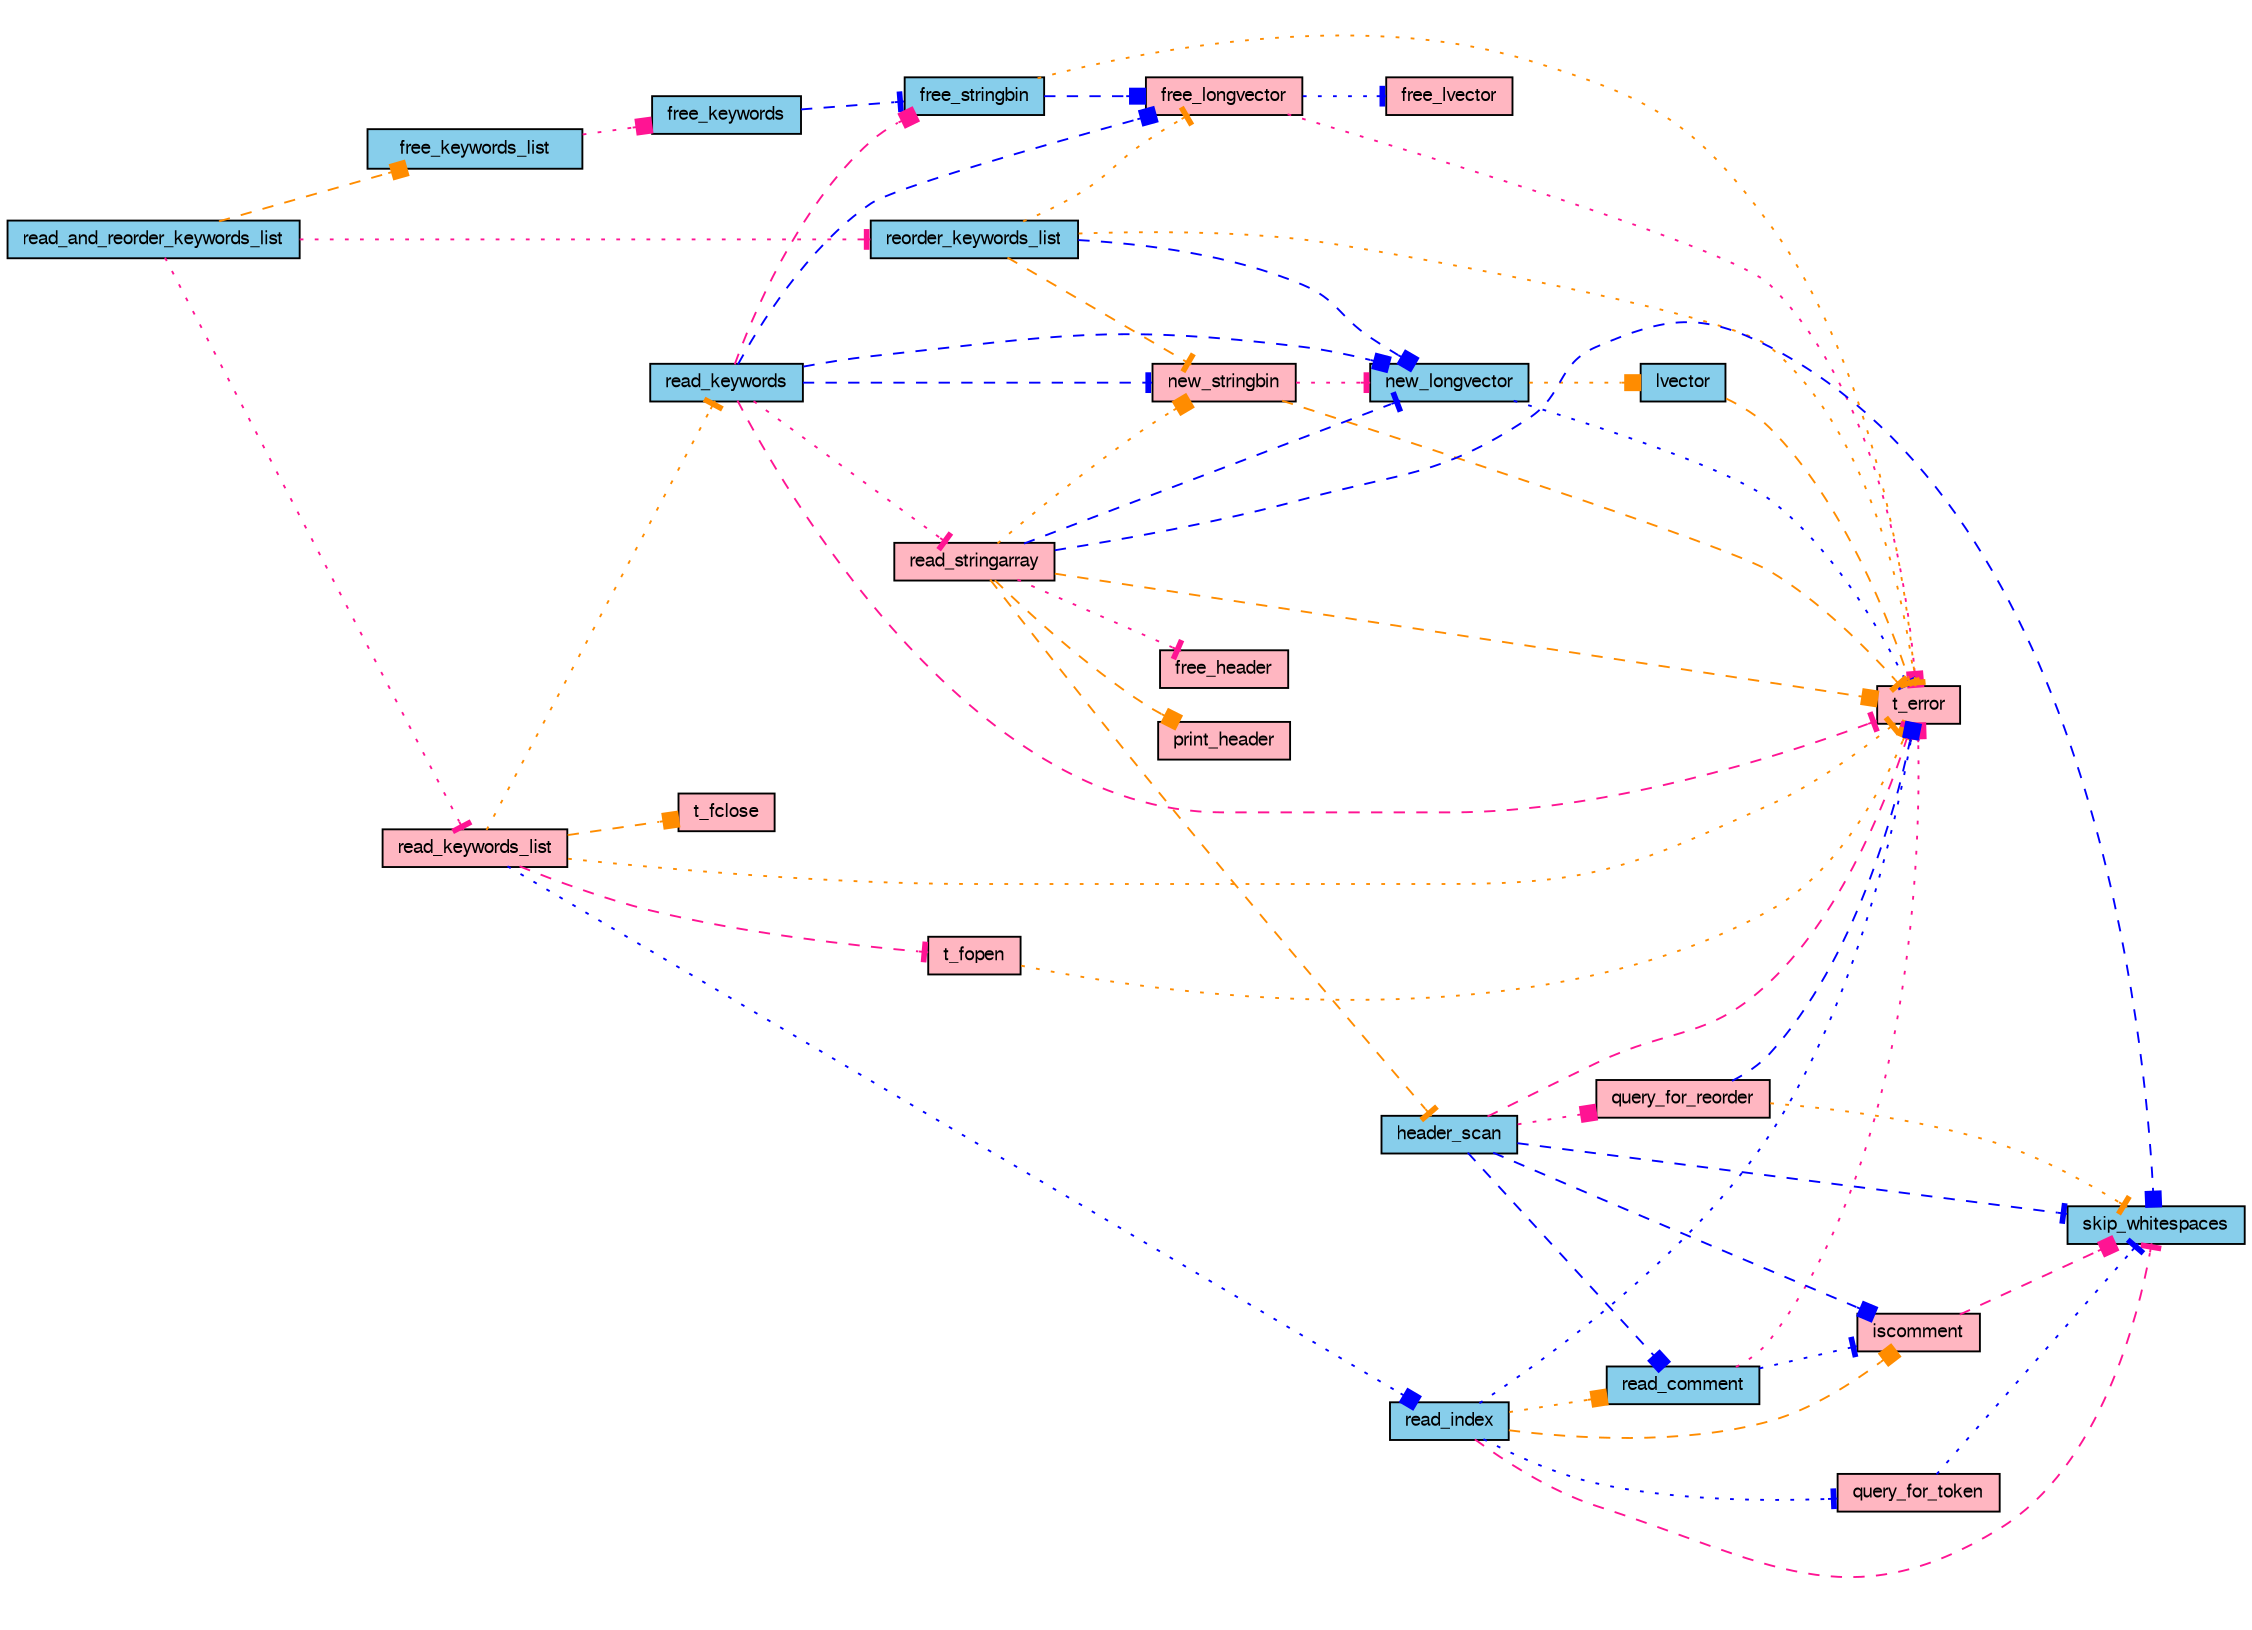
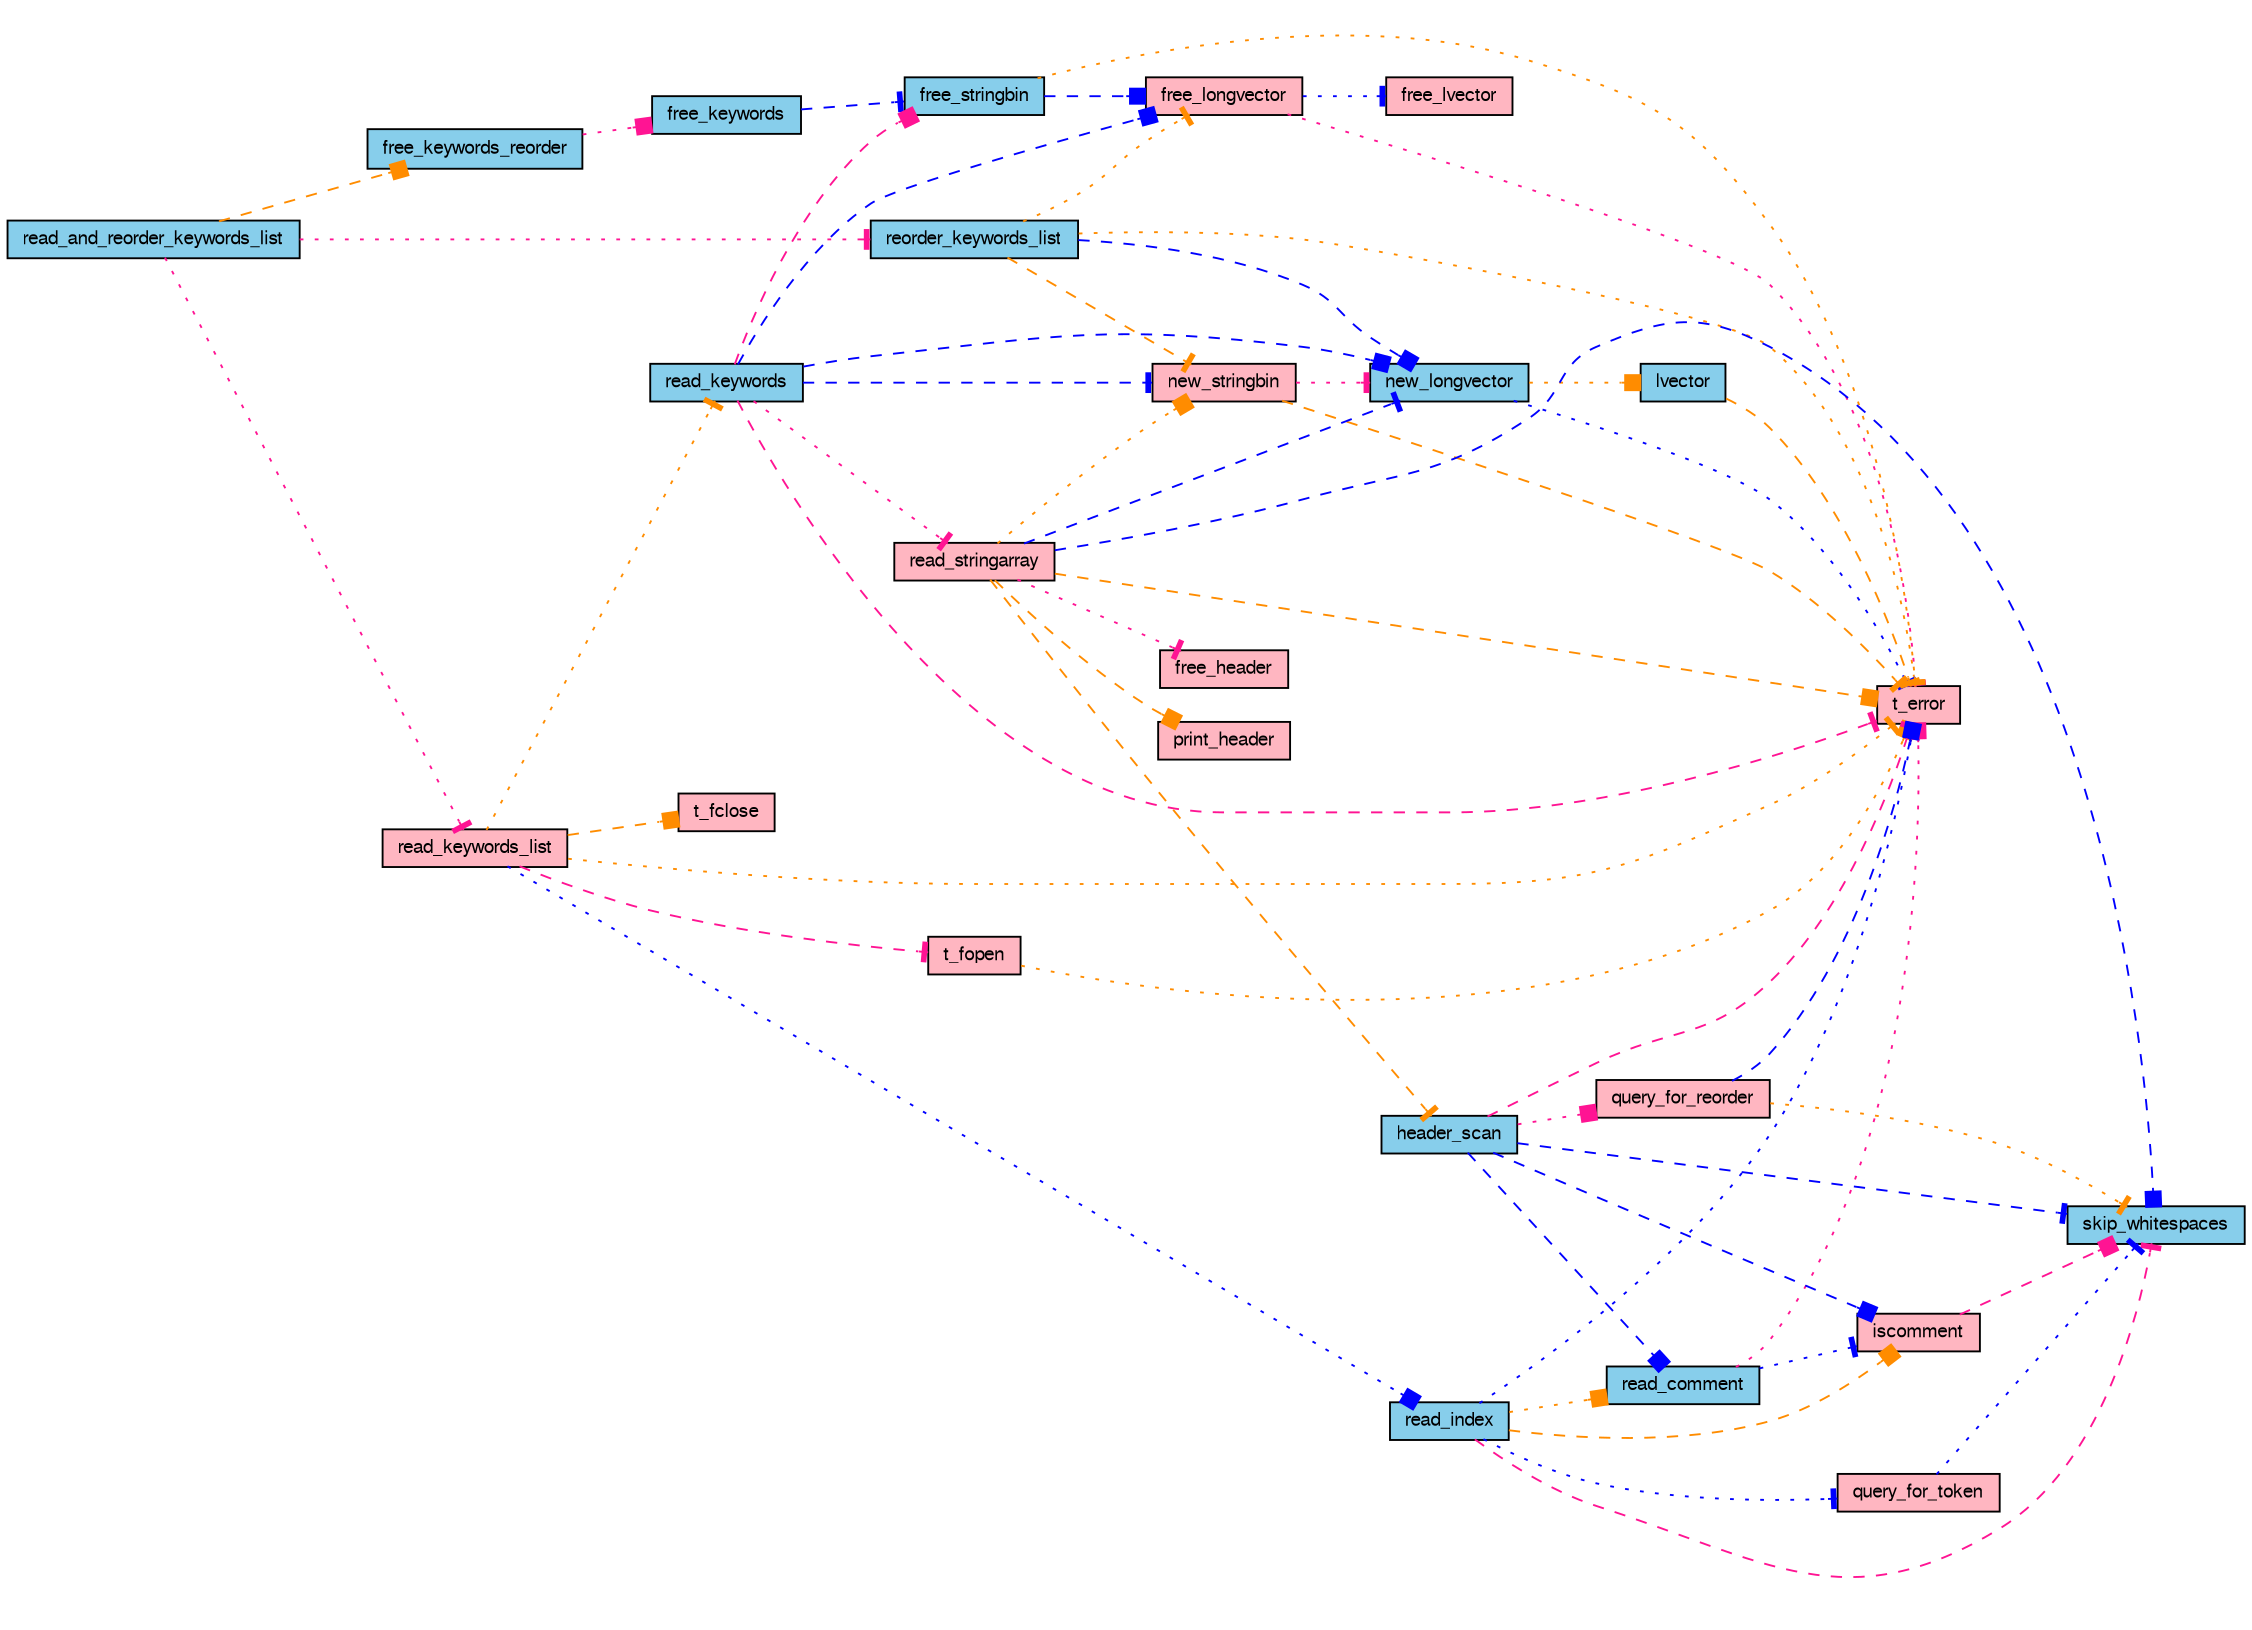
node "free_keywords_list": label "free_keywords_list" -> "free_keywords_reorder"
edge "free_longvector" -> "t_error": arrowhead box -> tee
